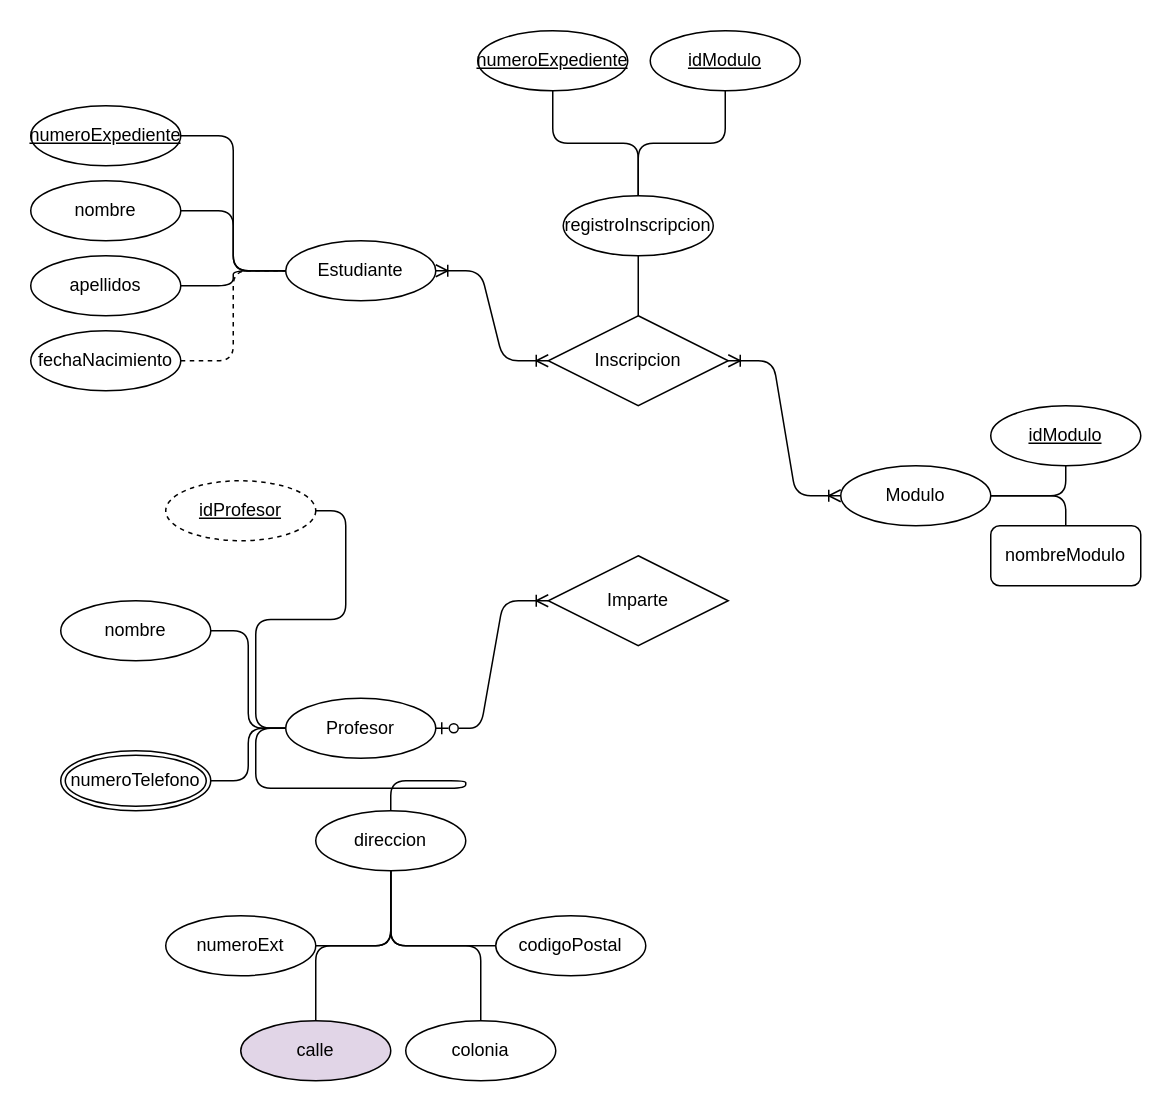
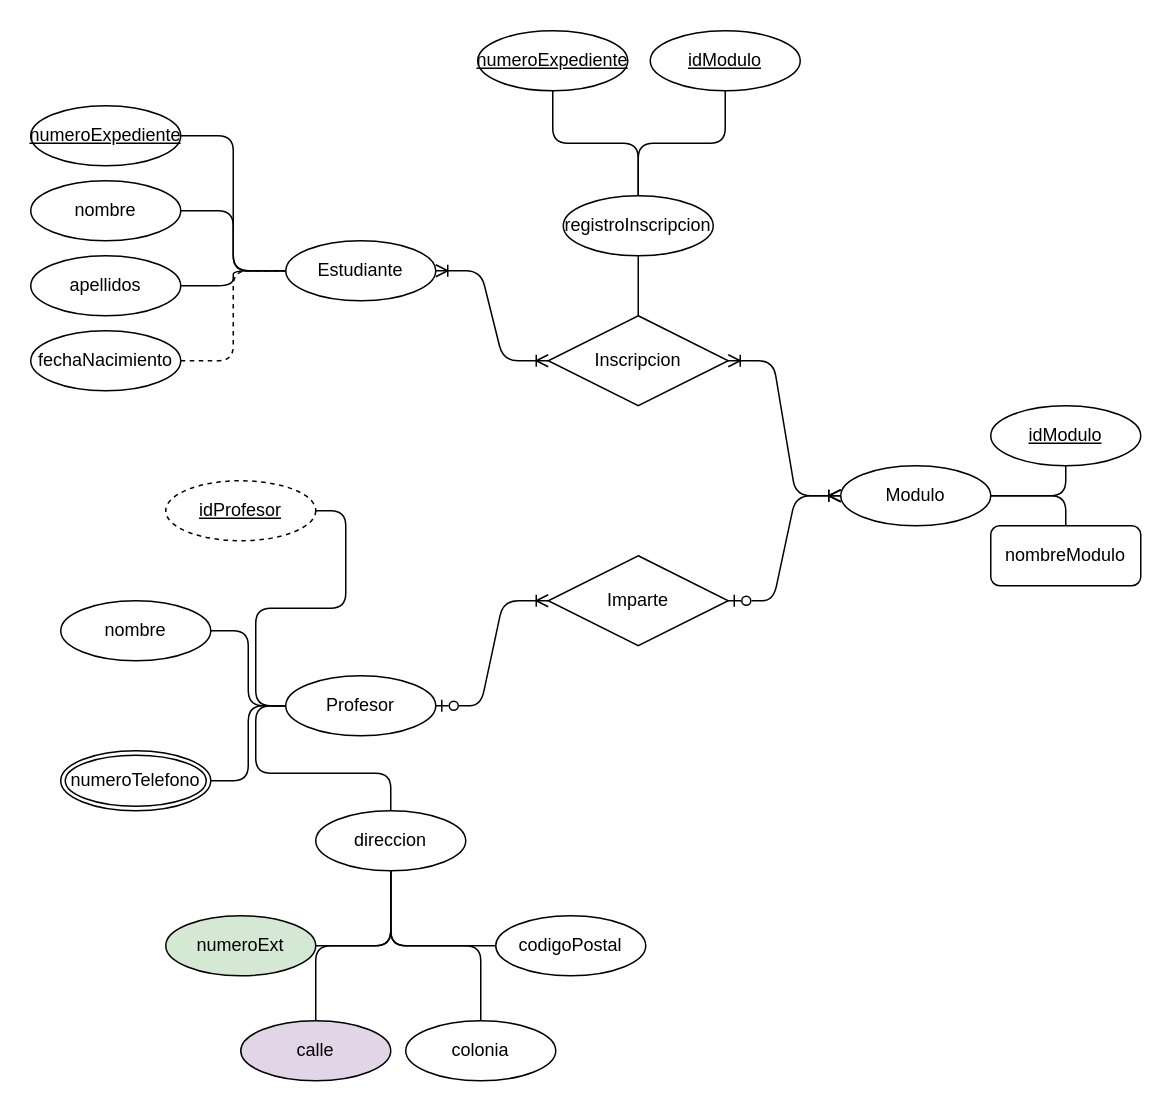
edge "Modulo" -- "Imparte": added
node "Profesor": moved (361, 728) -> (361, 706)
node "numeroExt": fillcolor #ffffff -> #d5e8d4
